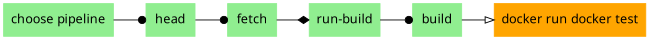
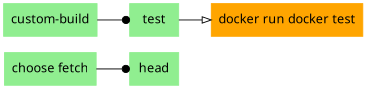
node "choose pipeline": label "choose pipeline" -> "choose fetch"
node "fetch": removed
node "run-build": label "run-build" -> "custom-build"
node "build": label "build" -> "test"
